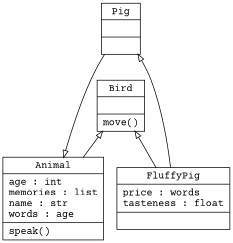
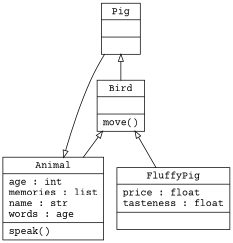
edge "FluffyPig" -> "Pig": now "Bird" -> "Pig"
node "FluffyPig": text "price : words" -> "price : float"
